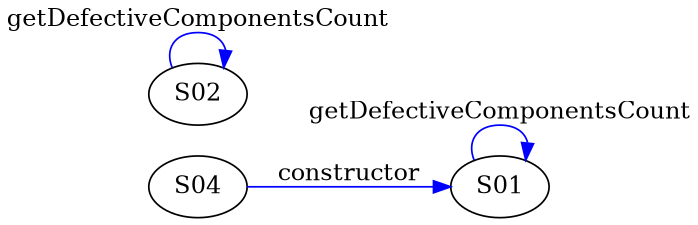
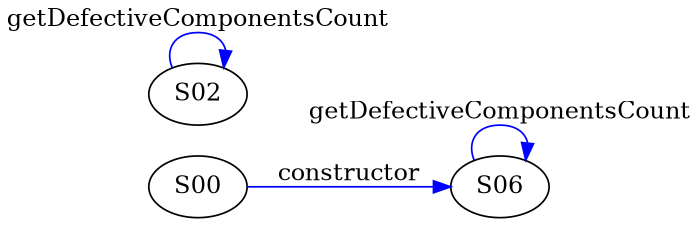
node "S04": label "S04" -> "S00"
node "S01": label "S01" -> "S06"
